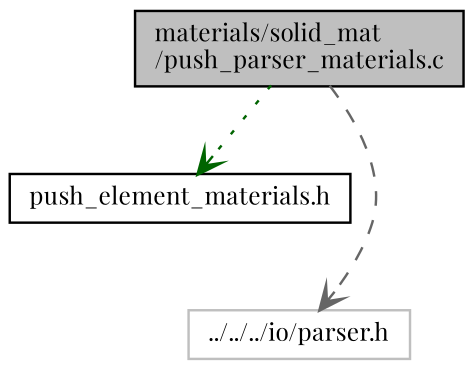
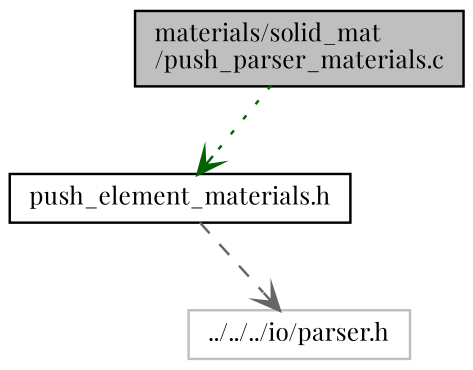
edge "materials/solid_mat /push_parser_materials.c" -> "../../../io/parser.h": now "push_element_materials.h" -> "../../../io/parser.h"
